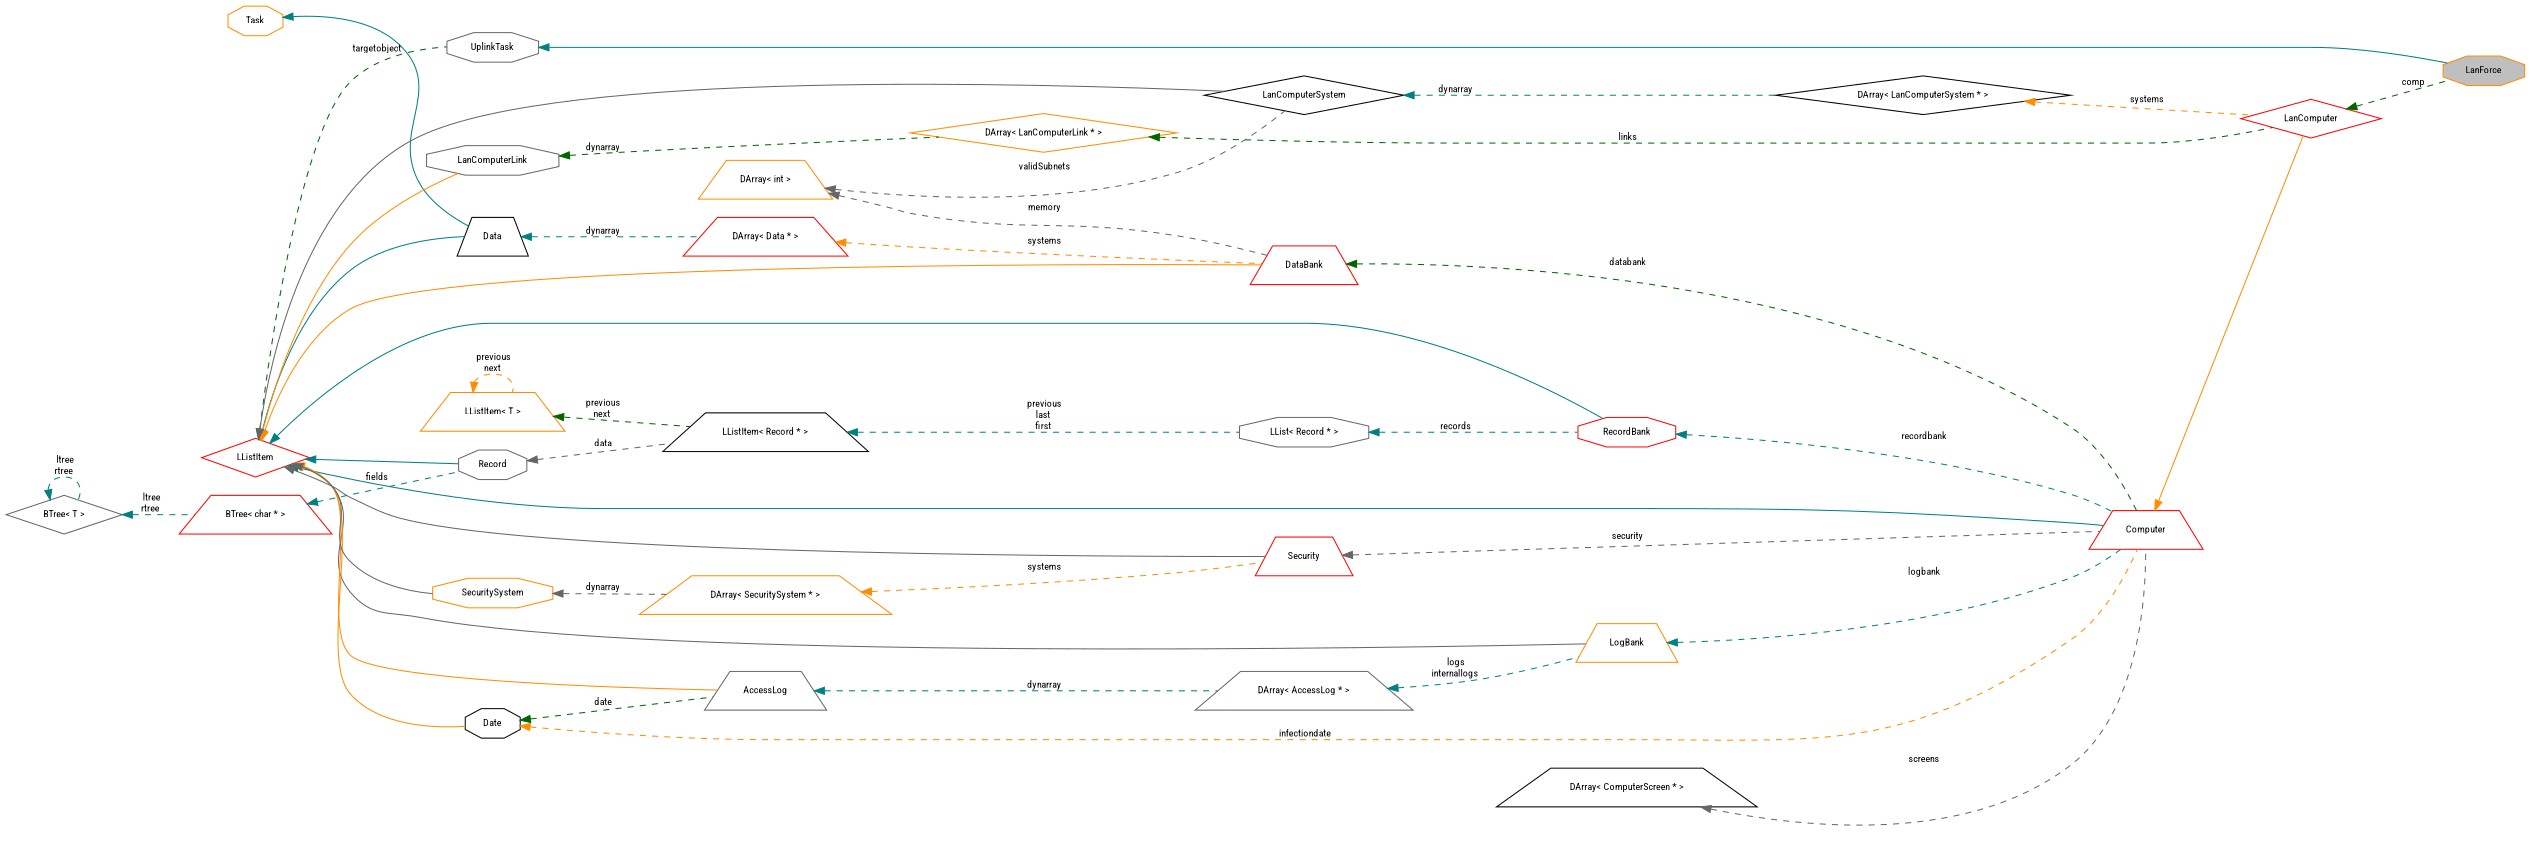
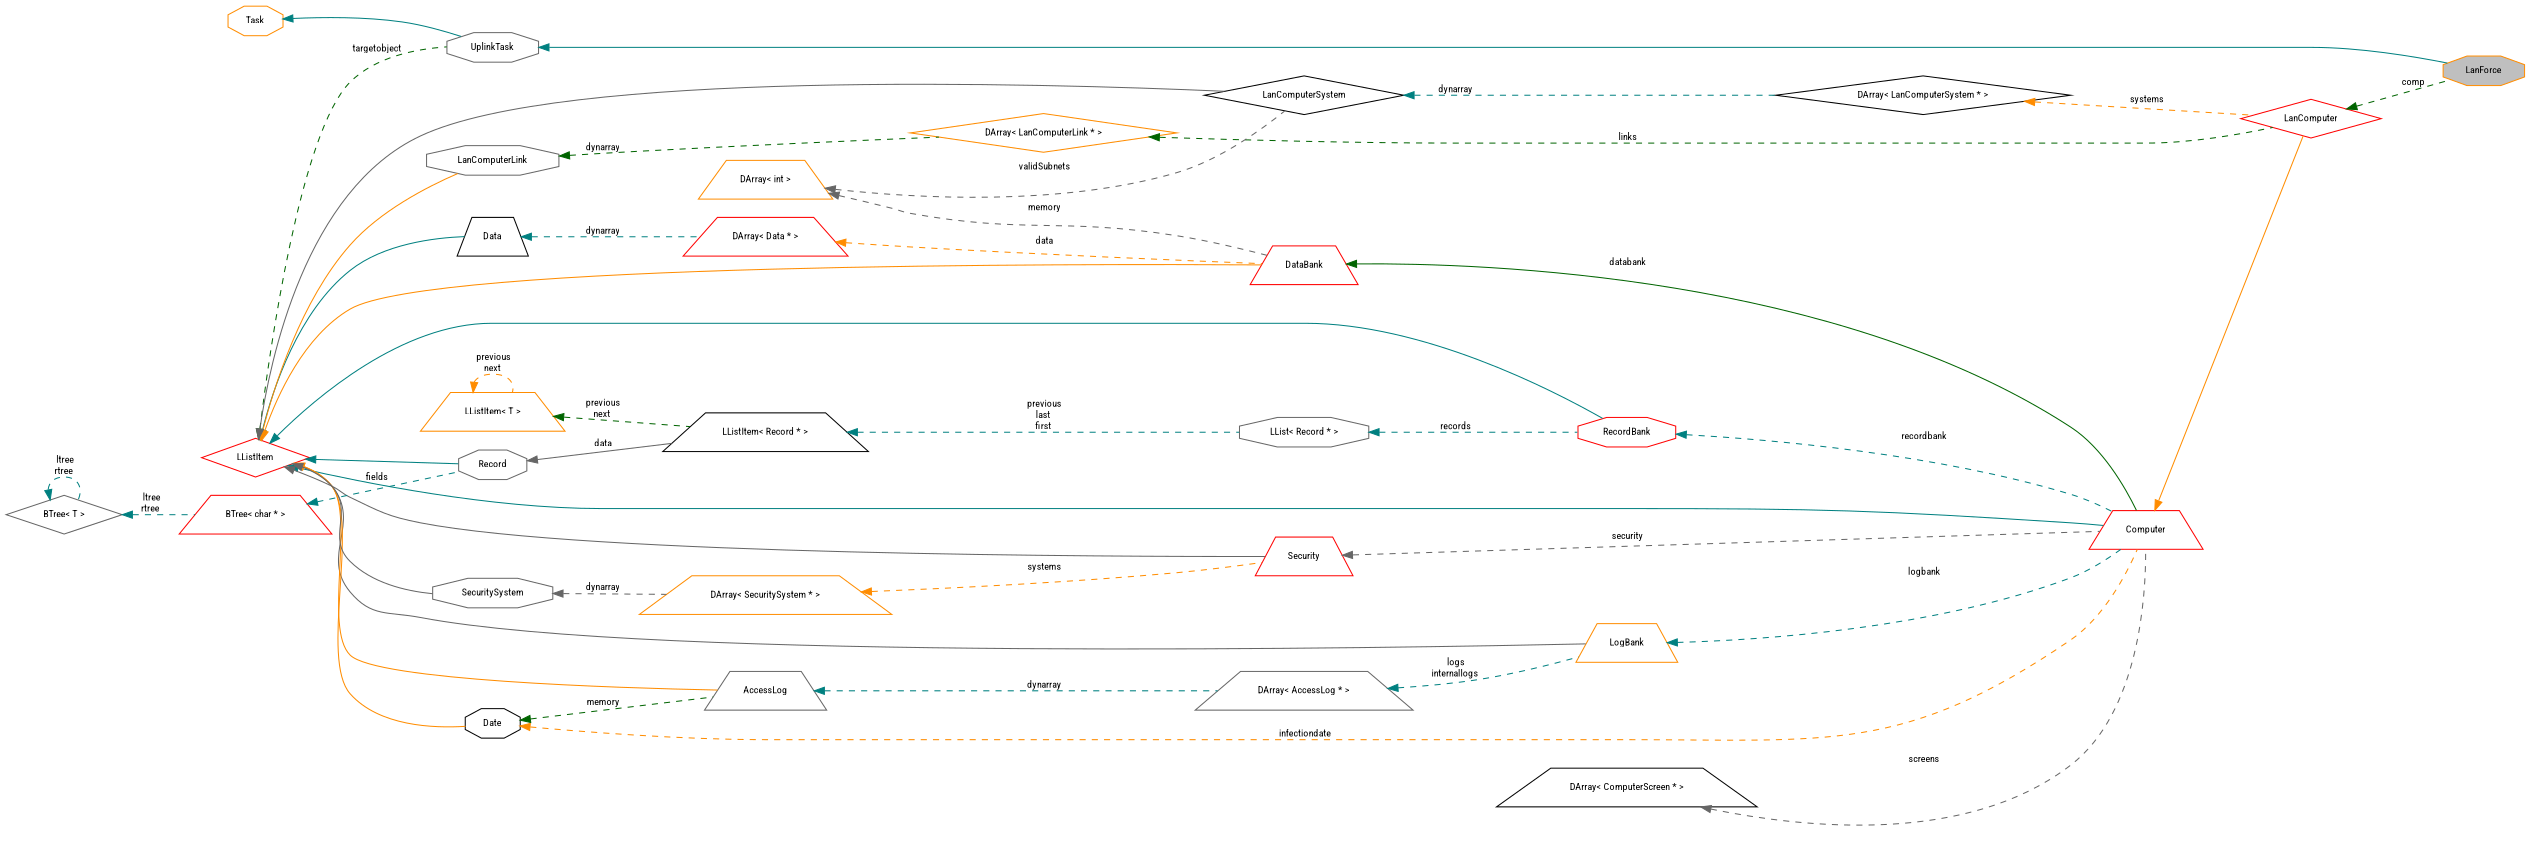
edge "Data" -> "Task": now "UplinkTask" -> "Task"
edge "DataBank" -> "DArray< Data * >": label " systems" -> " data"
edge "Computer" -> "DataBank": style dashed -> solid
edge "LListItem< Record * >" -> "Record": style dashed -> solid
node "SecuritySystem": color darkorange -> gray40
edge "AccessLog" -> "Date": label " date" -> " memory"
